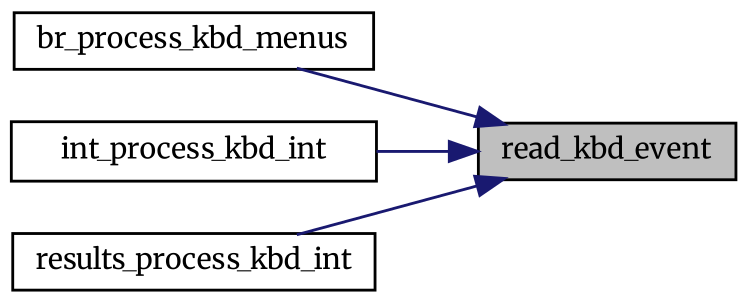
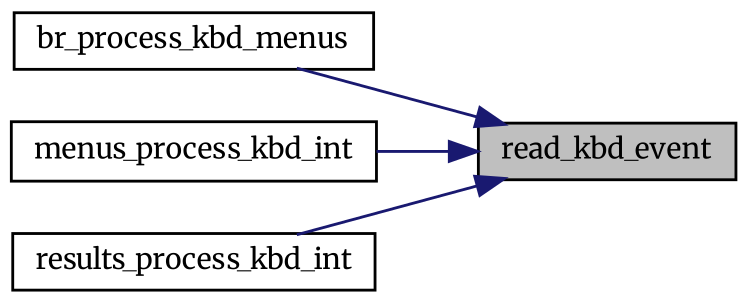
node "int_process_kbd_int": label "int_process_kbd_int" -> "menus_process_kbd_int"
